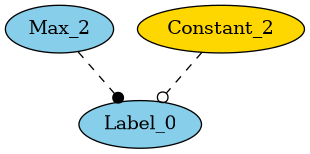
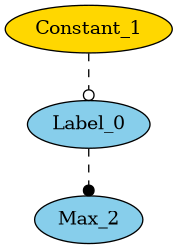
node "Constant_2": label "Constant_2" -> "Constant_1"
edge "Max_2" -> "Label_0": reversed
